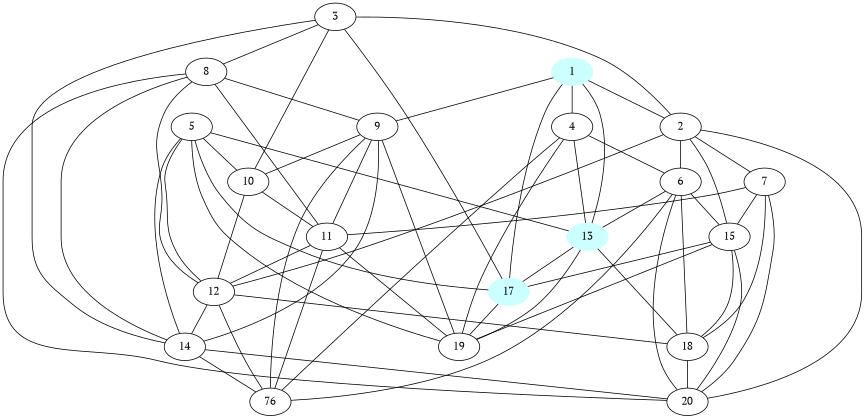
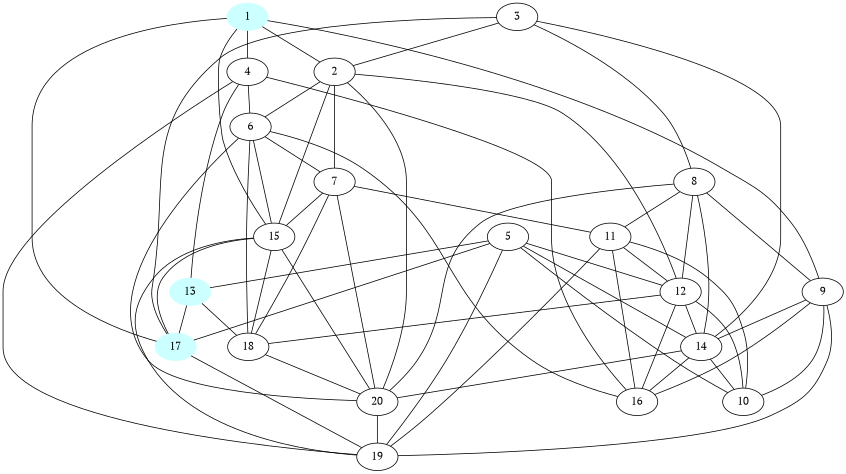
edge "3" -- "10": now "14" -- "10"
edge "1" -- "13": now "1" -- "15"
edge "9" -- "11": removed
edge "6" -- "13": now "6" -- "7"
edge "13" -- "19": now "20" -- "19"
node "76": label "76" -> "16"
